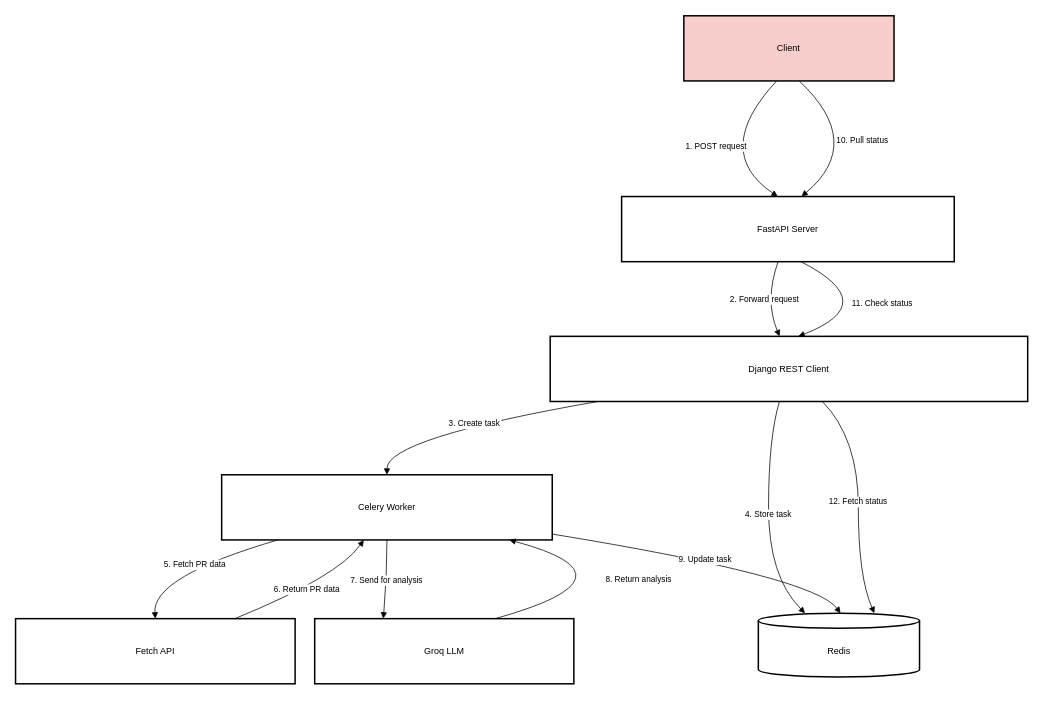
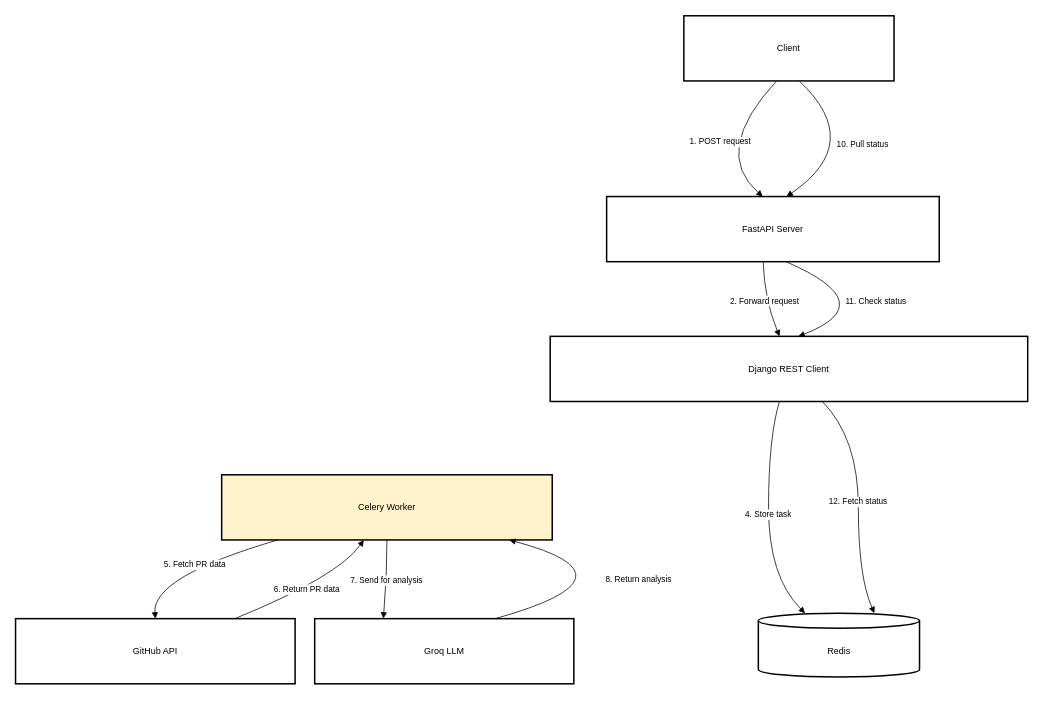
node "Client": fillcolor #f8cecc -> #ffffff
node "FastAPI Server": moved (788, 229) -> (773, 229)
edge "Django REST Client" -> "Celery Worker": removed, label "3. Create task"
node "Celery Worker": fillcolor #ffffff -> #fff2cc
edge "Celery Worker" -> "Redis": removed, label "9. Update task"
node "Fetch API": label "Fetch API" -> "GitHub API"
